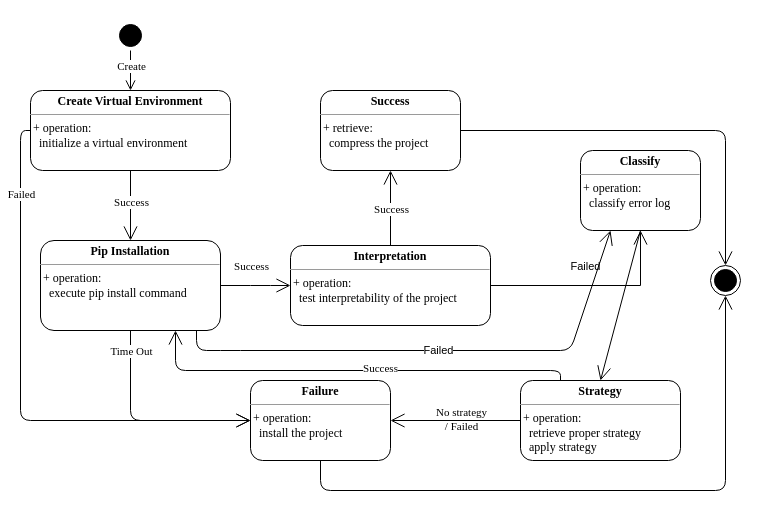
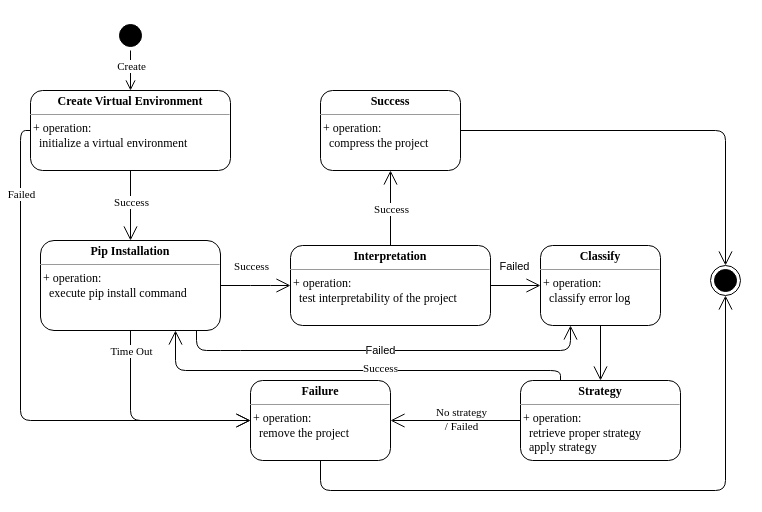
node "Success + retrieve: compress the project": label "Success + retrieve: compress the project" -> "Success + operation: compress the project"
node "Classify + operation: classify error log": moved (641, 191) -> (601, 286)
node "Failure + operation: install the project": label "Failure + operation: install the project" -> "Failure + operation: remove the project"
